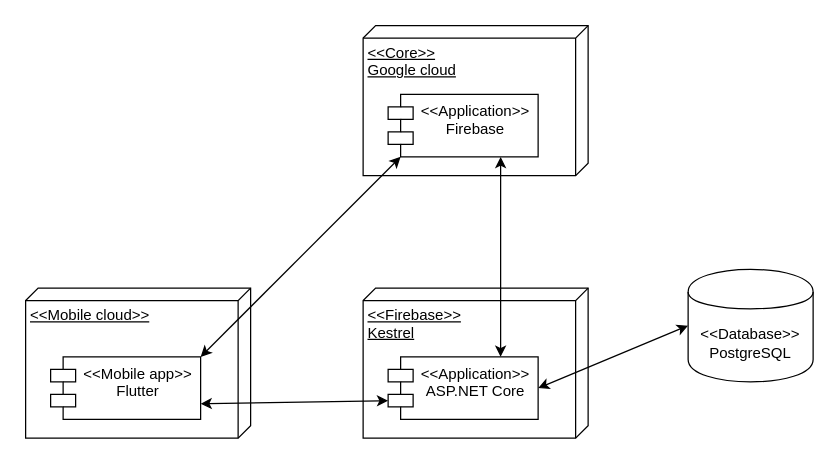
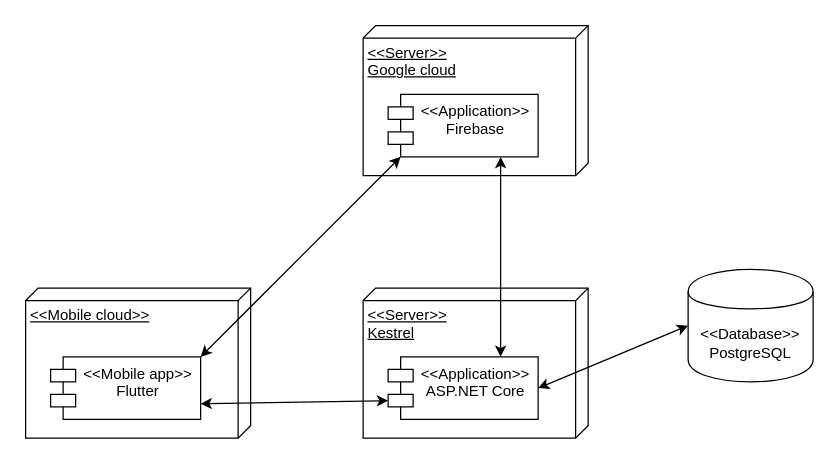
node "<<Core>> Google cloud": label "<<Core>> Google cloud" -> "<<Server>> Google cloud"
node "<<Firebase>> Kestrel": label "<<Firebase>> Kestrel" -> "<<Server>> Kestrel"
